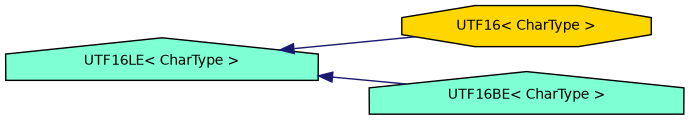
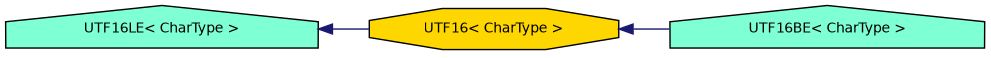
edge "UTF16BE< CharType >" -> "UTF16LE< CharType >": now "UTF16BE< CharType >" -> "UTF16< CharType >"
